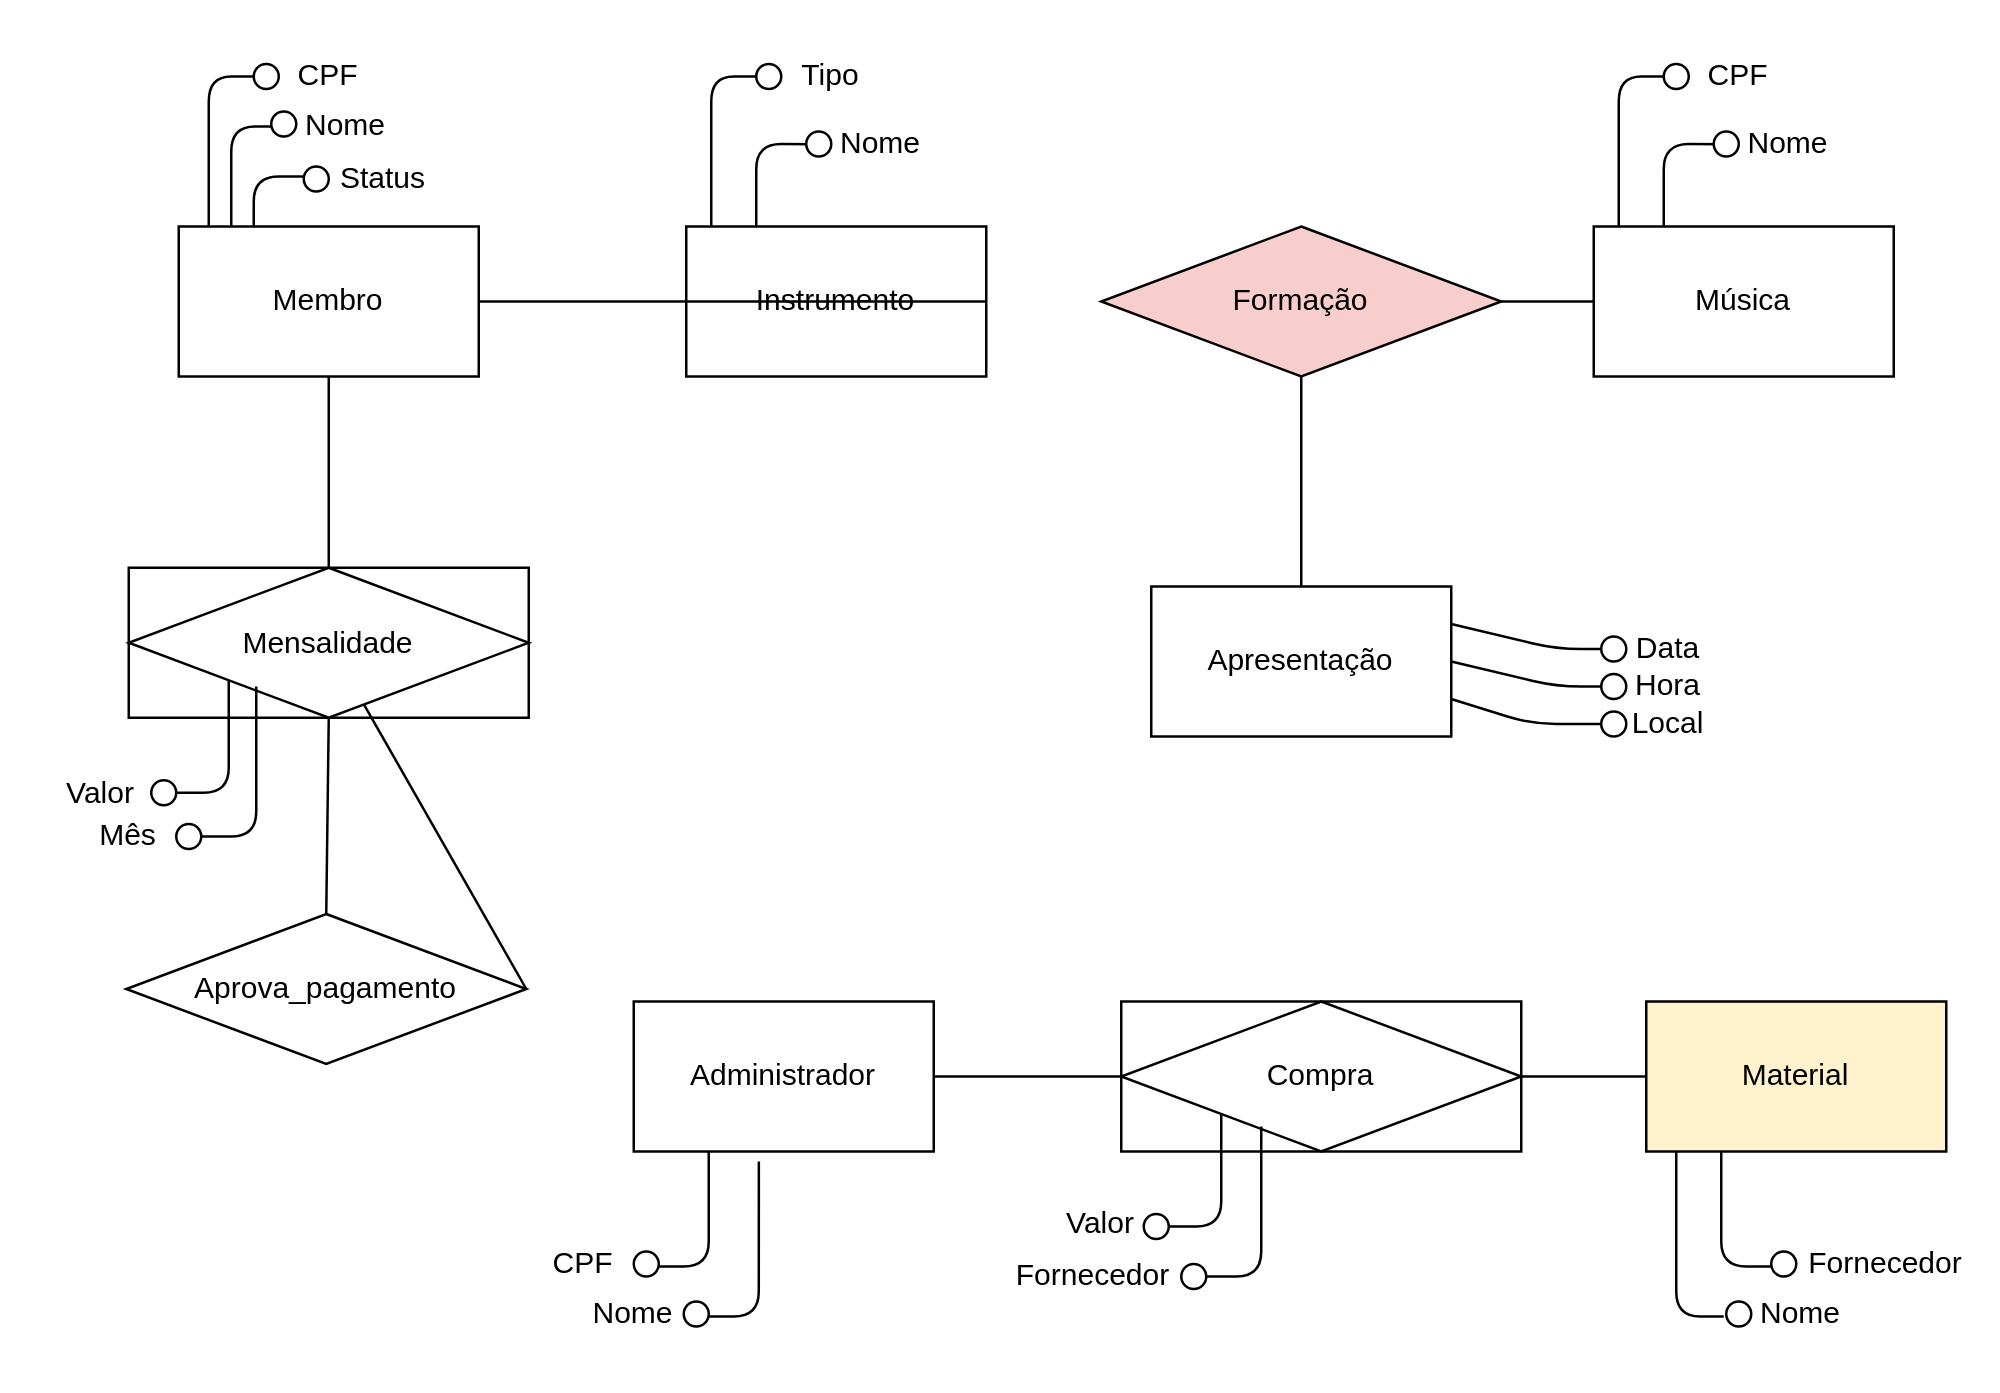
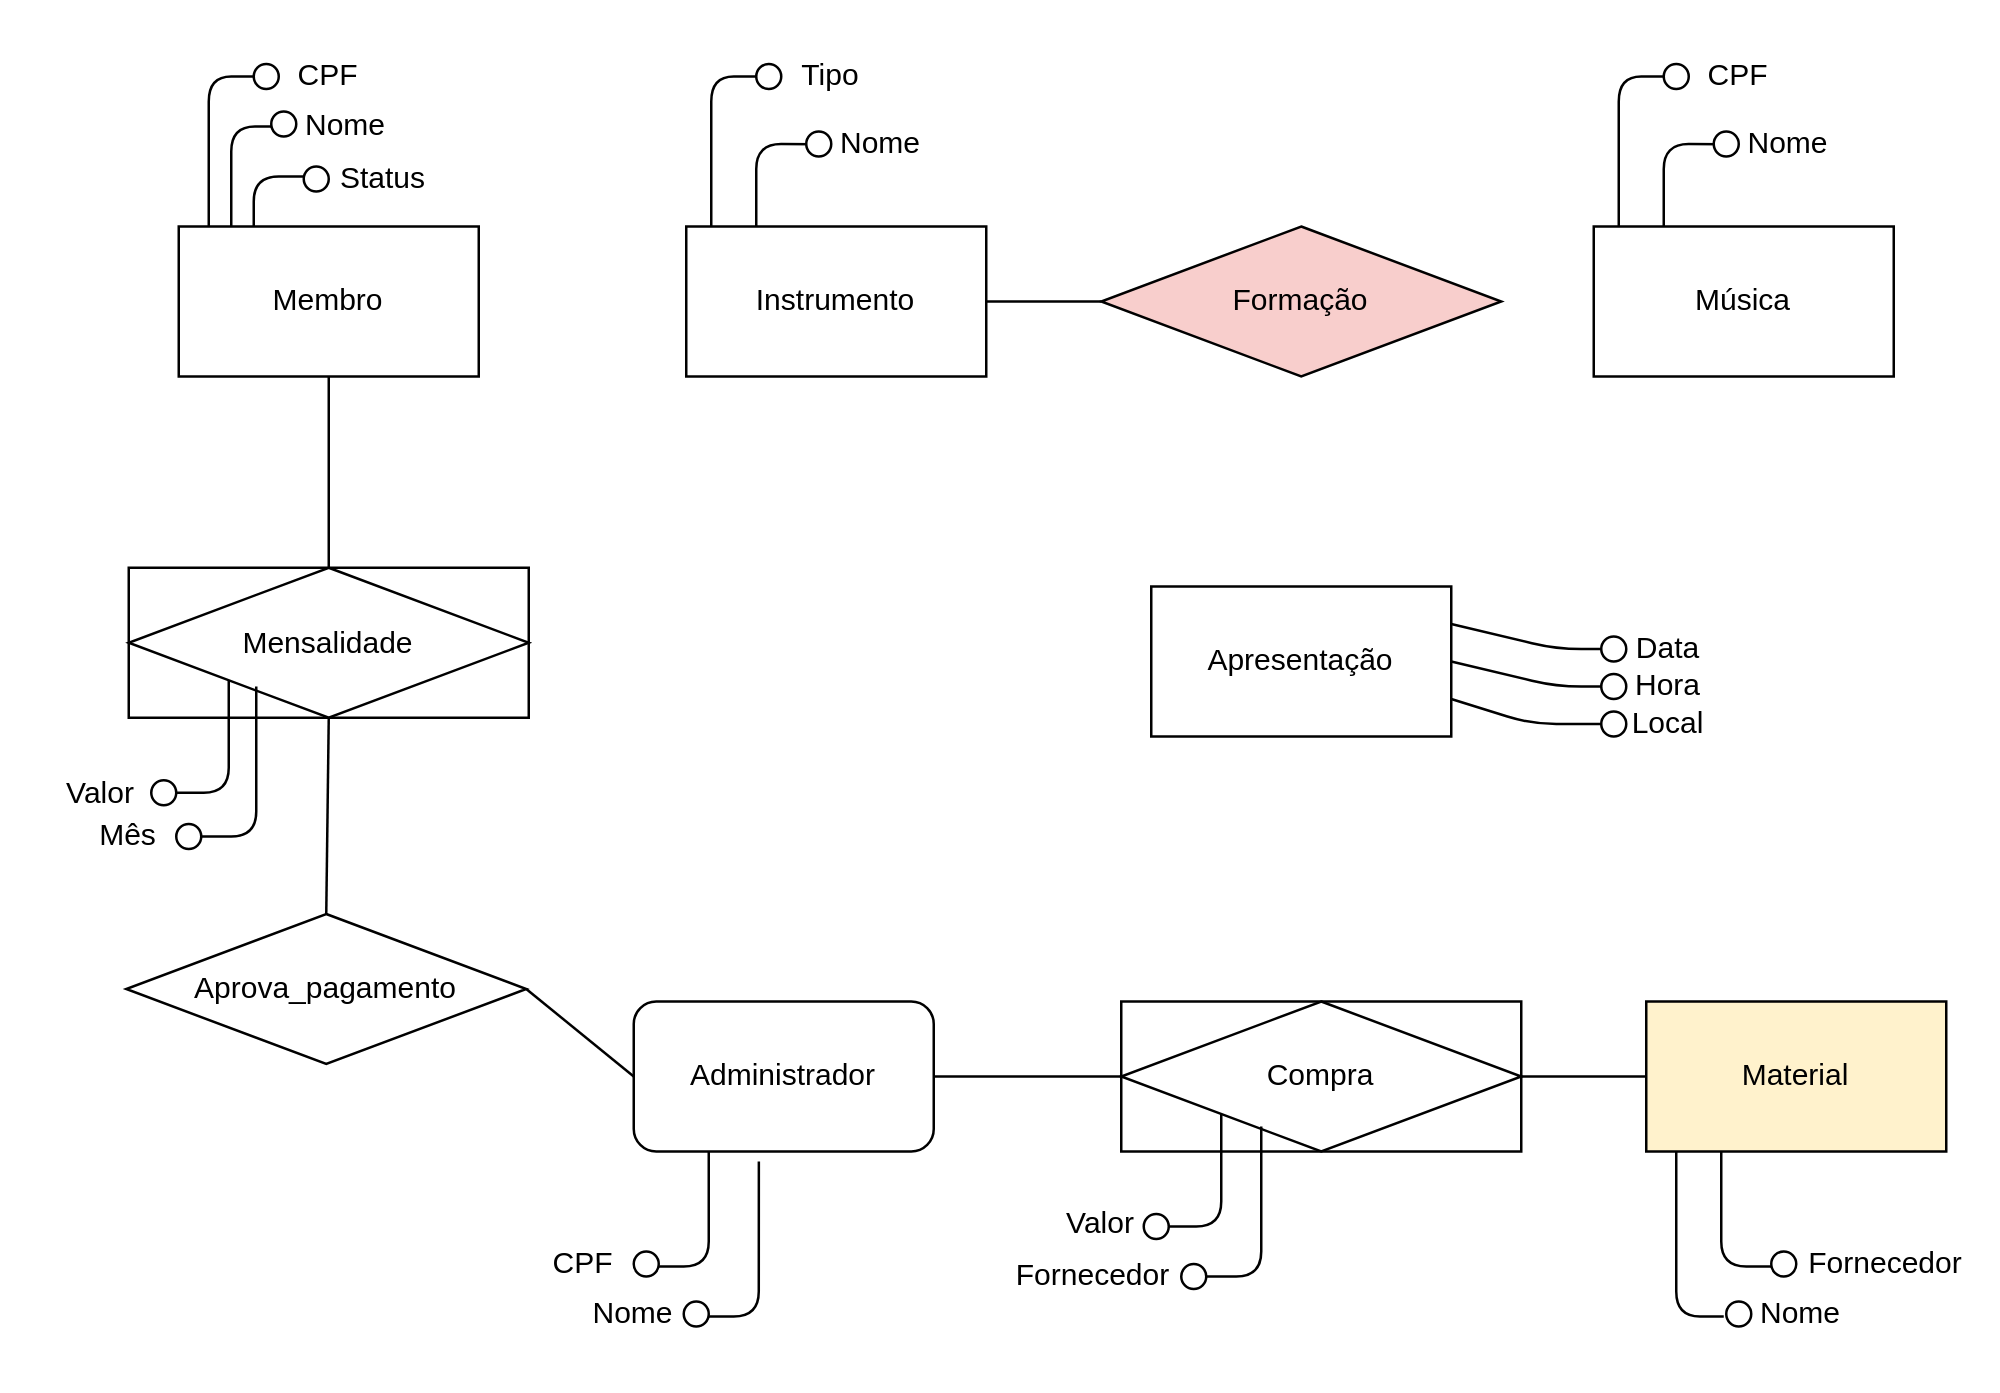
edge "Membro" -- "Instrumento": now "Formação" -- "Instrumento"
edge "Formação" -- "Música": removed
edge "Formação" -- "Apresentação": removed
edge "Mensalidade" -- "Aprova_pagamento": now "Administrador" -- "Aprova_pagamento"
node "Administrador": shape rectangle -> rounded rectangle
